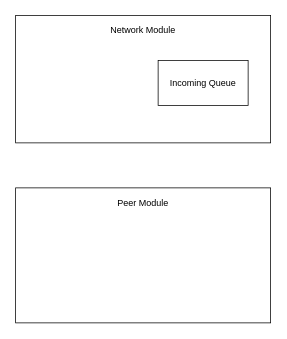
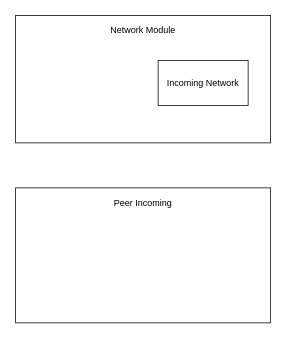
node "Incoming Queue": label "Incoming Queue" -> "Incoming Network"
node "Peer Module": label "Peer Module" -> "Peer Incoming"
